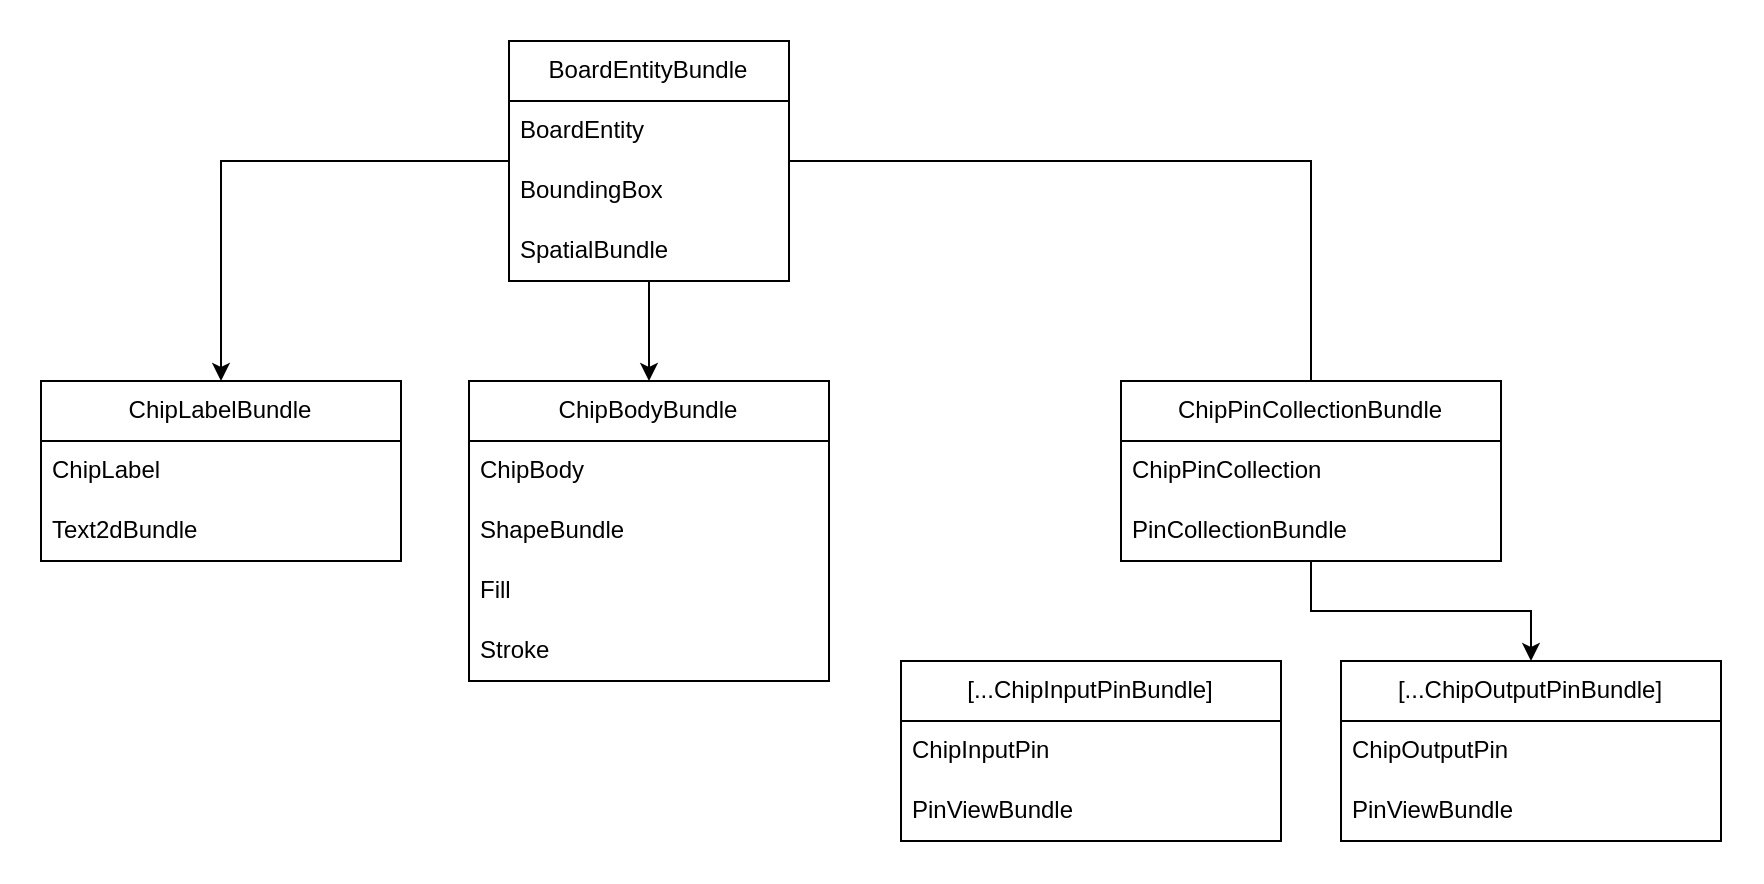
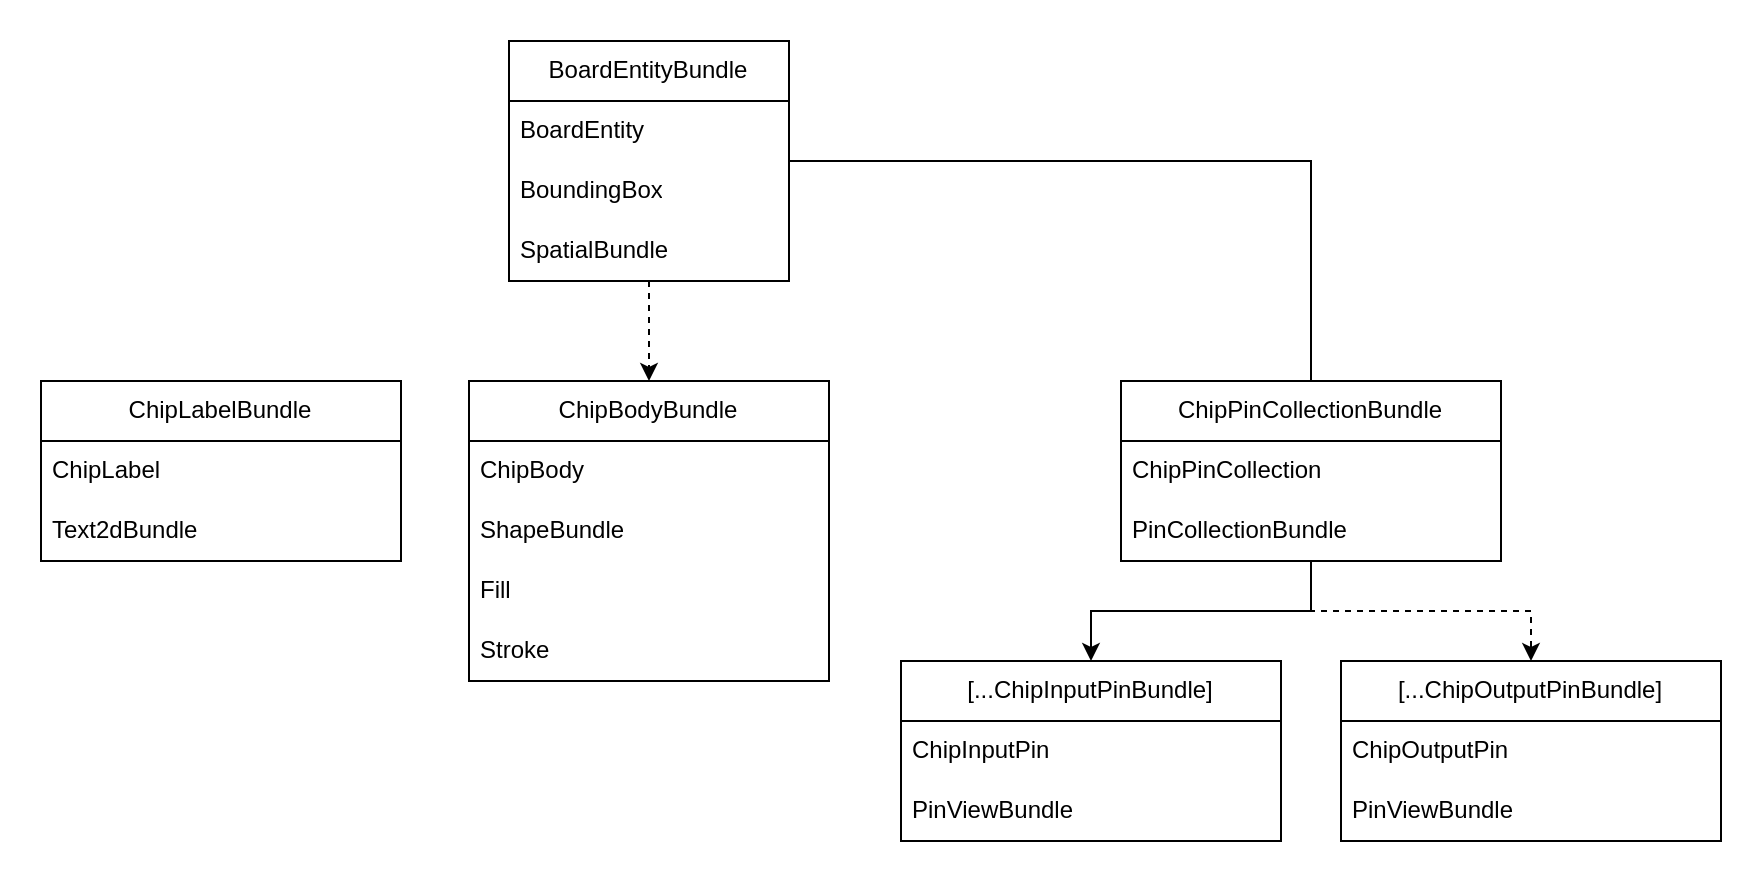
edge "BoardEntityBundle" -> "ChipLabelBundle": removed
edge "BoardEntityBundle" -> "ChipBodyBundle": style solid -> dashed
edge "ChipPinCollectionBundle" -> "[...ChipInputPinBundle]": added
edge "ChipPinCollectionBundle" -> "[...ChipOutputPinBundle]": style solid -> dashed
